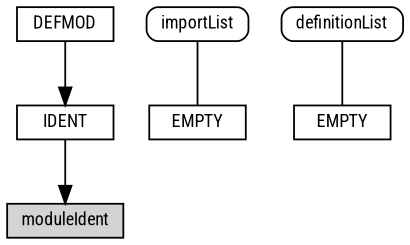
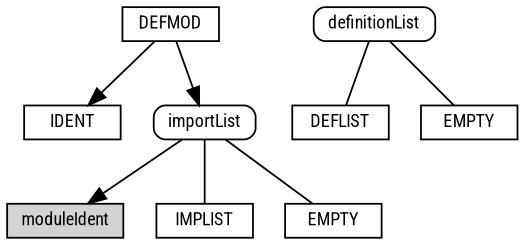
edge "DEFMOD" -> "importList": added
node "DEFLIST": added
edge "IDENT" -> "moduleIdent": now "importList" -> "moduleIdent"
node "IMPLIST": added
